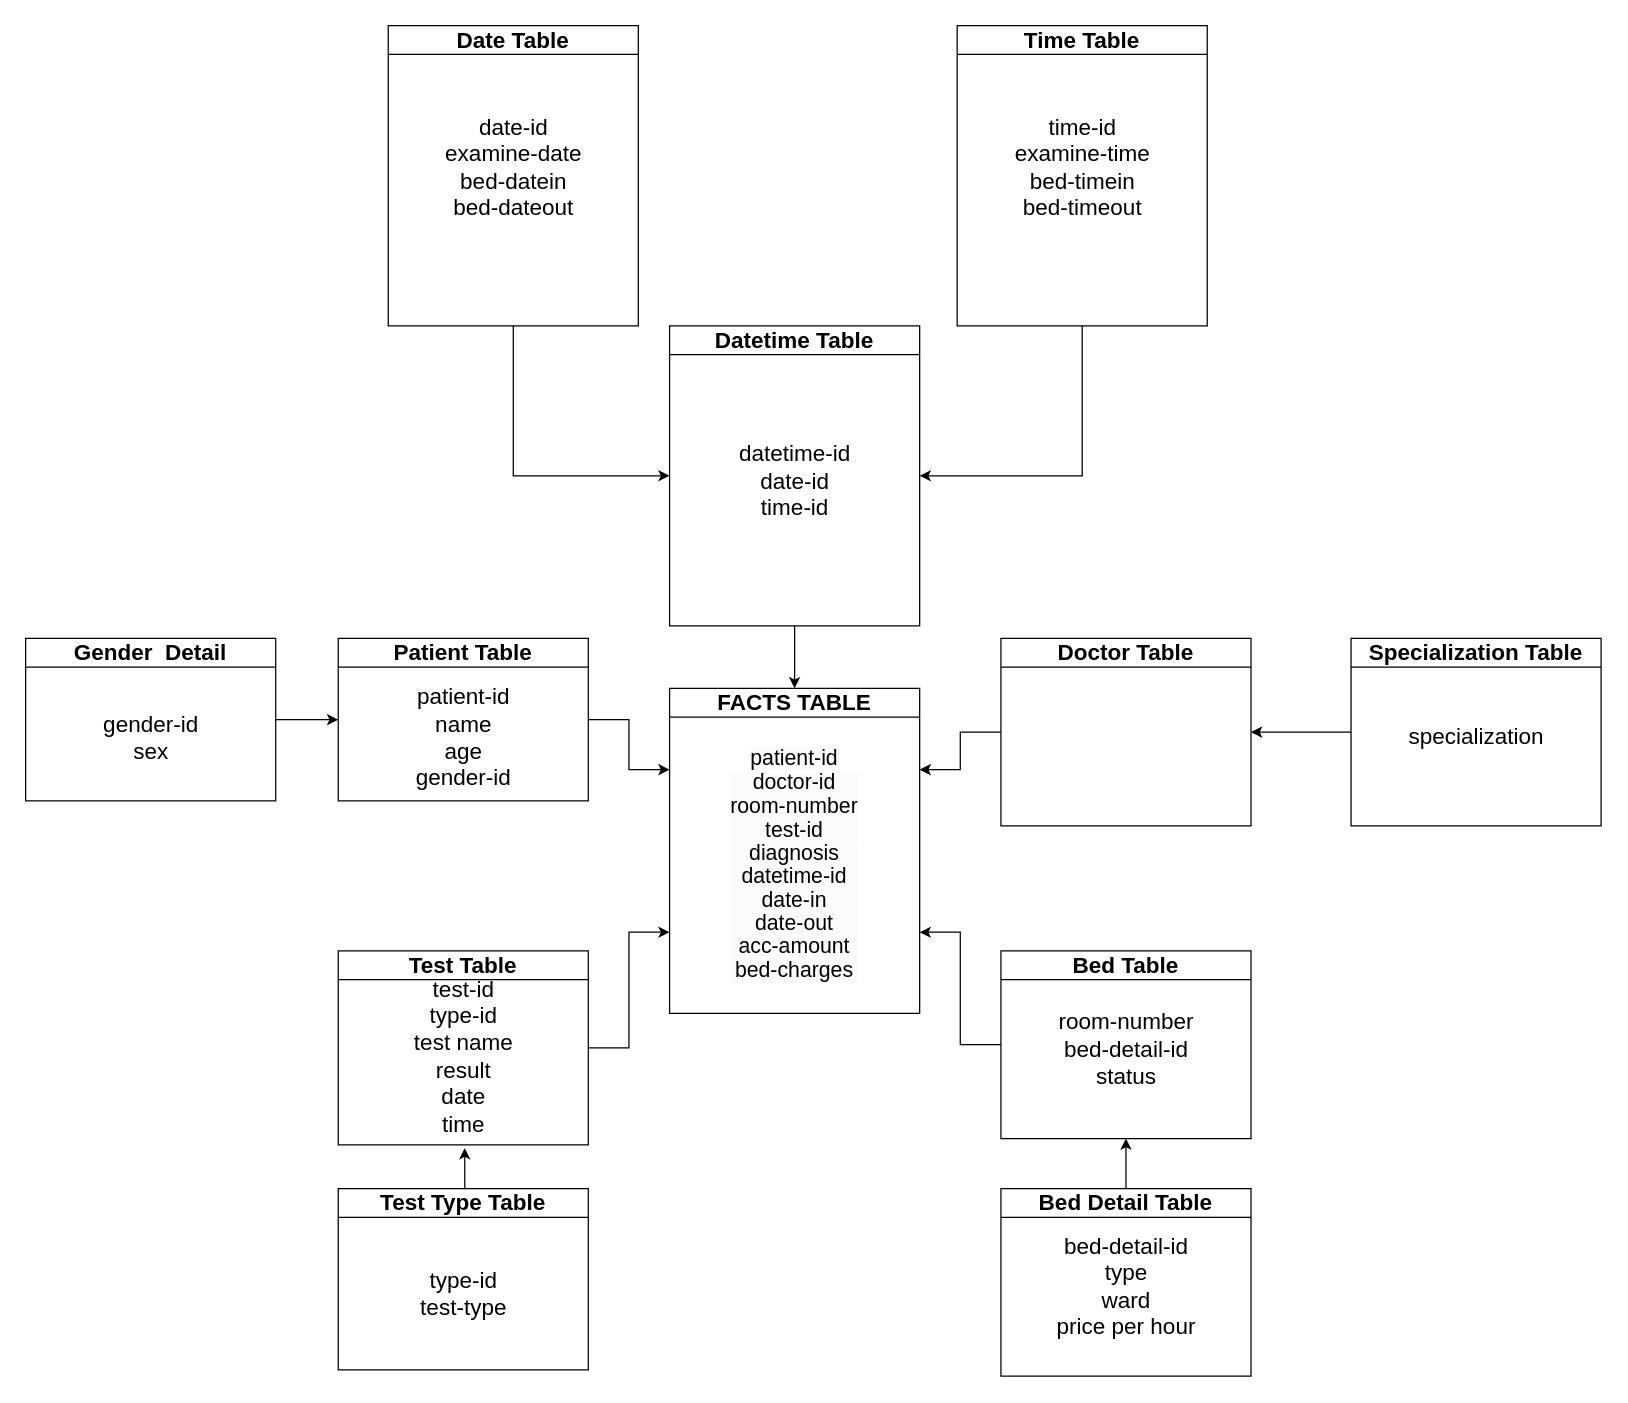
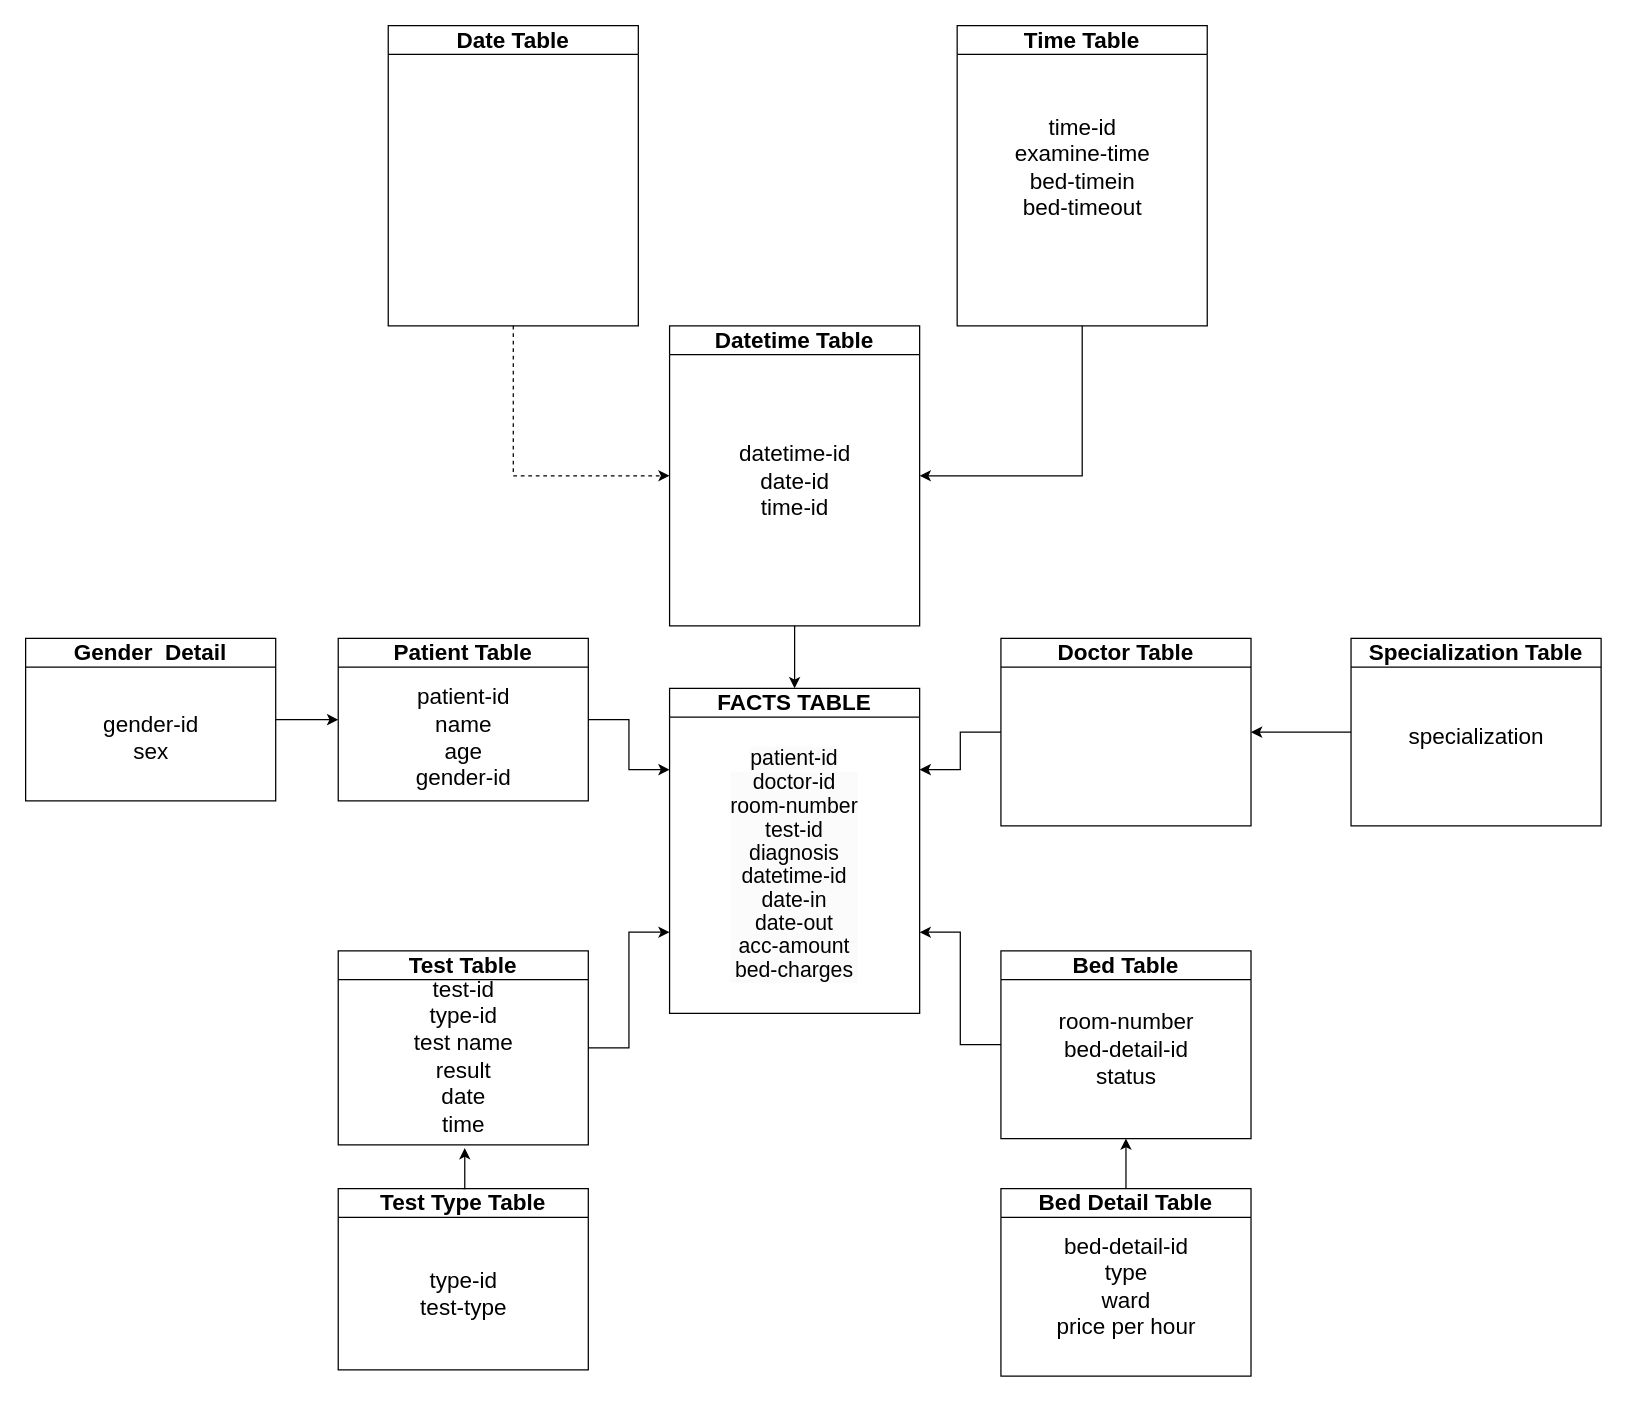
node "date-id examine-date bed-datein bed-dateout": removed
edge "Date Table" -> "Datetime Table": style solid -> dashed
